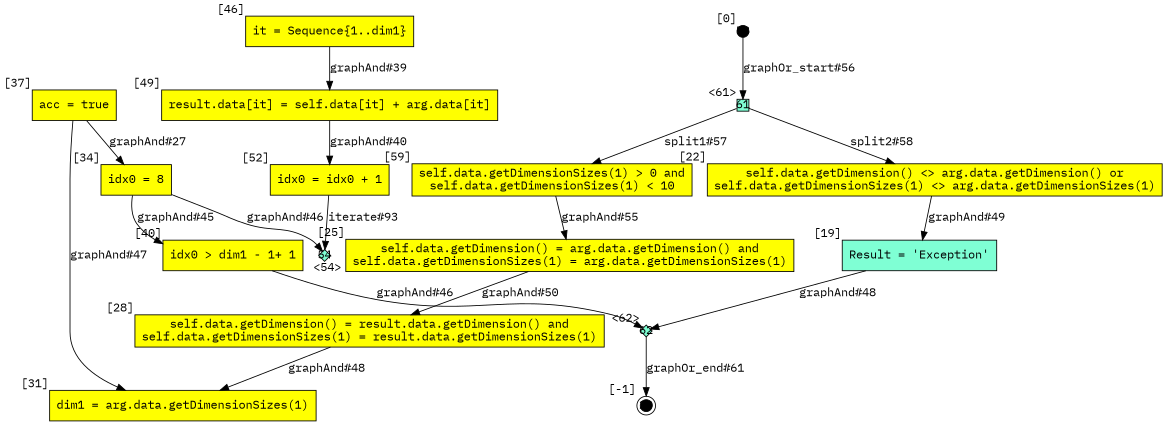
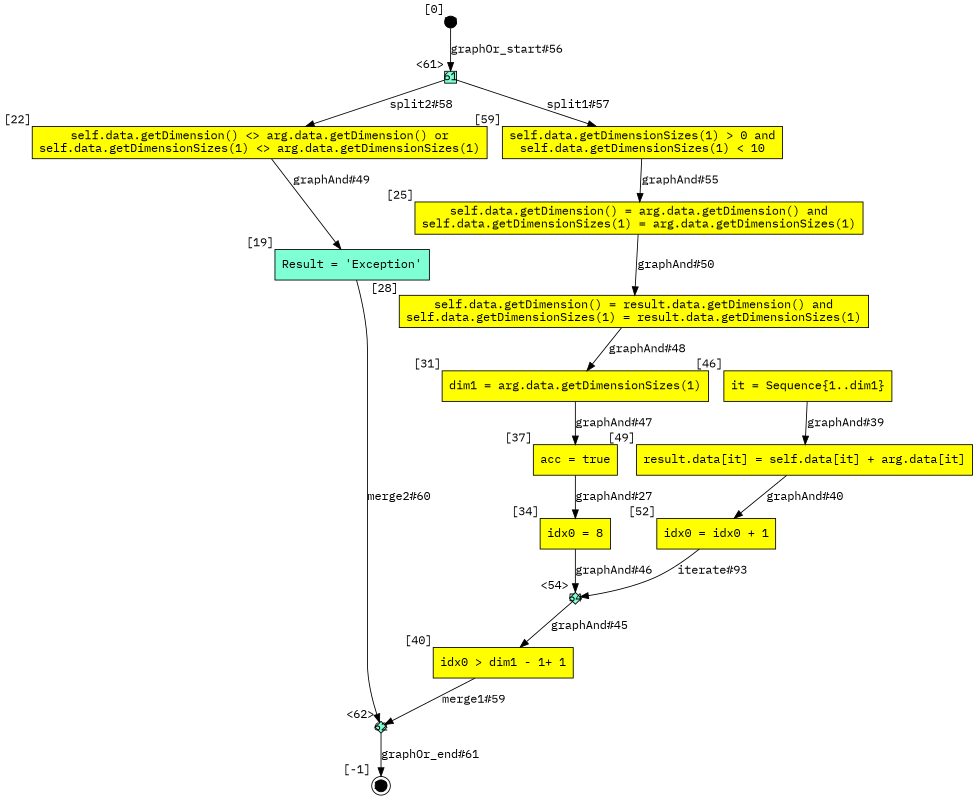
edge "idx0 = 8 [34]" -> "idx0 > dim1 - 1+ 1 [40]": now "54 <54>" -> "idx0 > dim1 - 1+ 1 [40]"
edge "acc = true [37]" -> "dim1 = arg.data.getDimensionSizes(1) [31]": reversed
edge "idx0 > dim1 - 1+ 1 [40]" -> "62 <62>": label "graphAnd#46" -> "merge1#59"
edge "Result = 'Exception' [19]" -> "62 <62>": label "graphAnd#48" -> "merge2#60"
